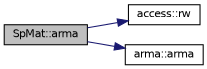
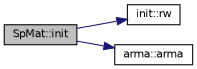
node "access::rw": label "access::rw" -> "init::rw"
node "SpMat::arma": label "SpMat::arma" -> "SpMat::init"
